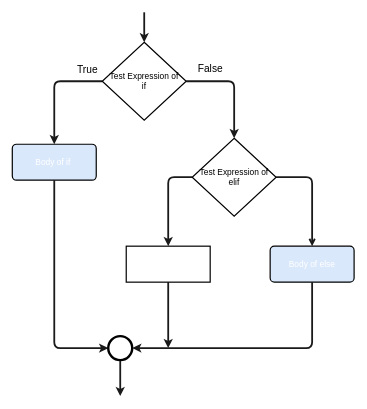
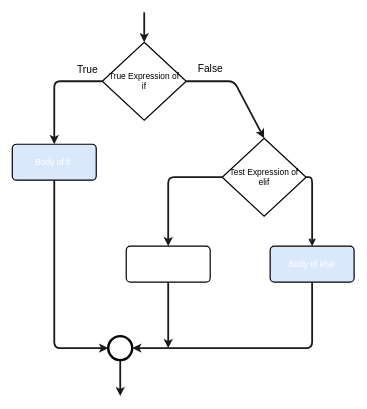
node "Test Expression of if": label "Test Expression of if" -> "True Expression of if"
node "Test Expression of elif": moved (234, 177) -> (264, 177)
node "Body of elif": shape rectangle -> rounded rectangle
